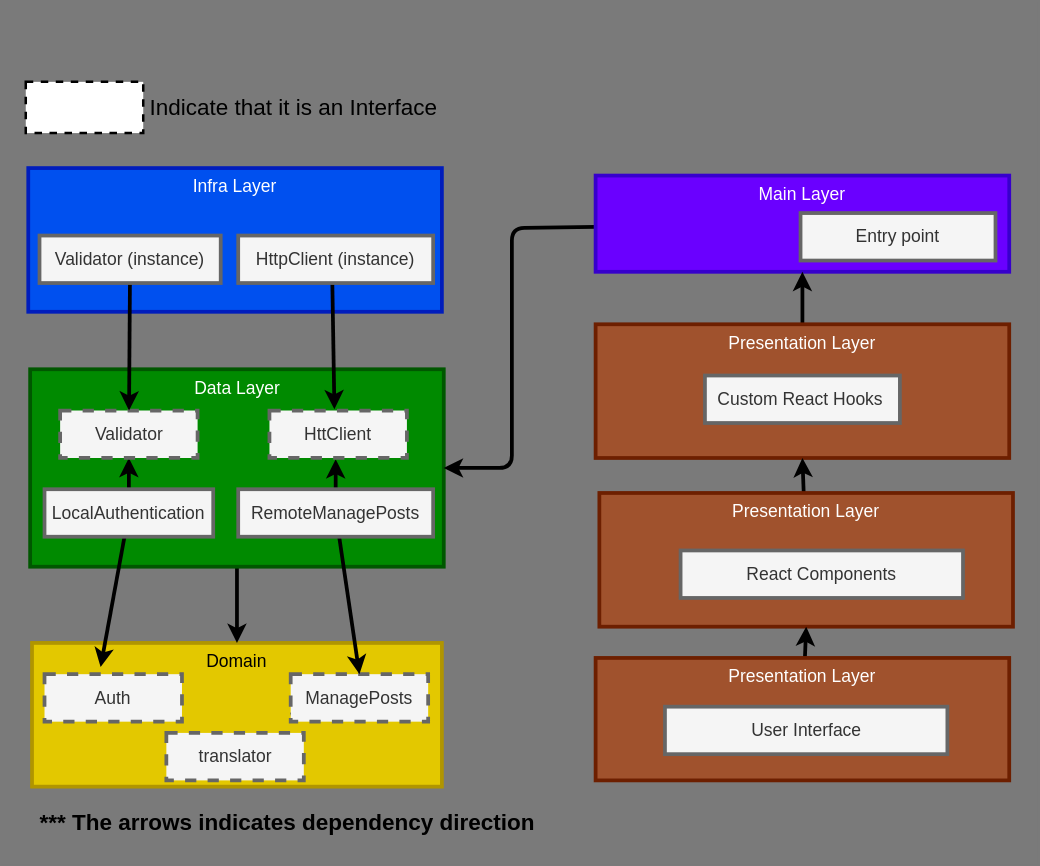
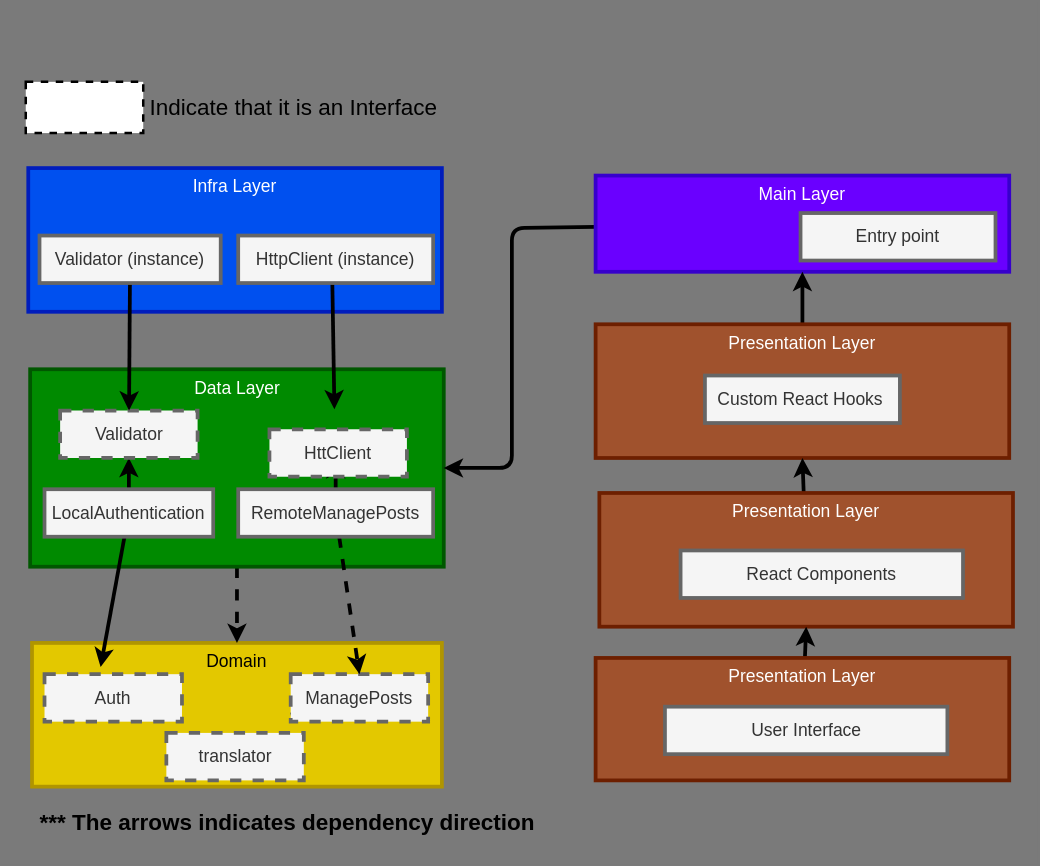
node "HttClient": moved (338, 434) -> (338, 453)
edge "RemoteManagePosts" -> "ManagePosts": style solid -> dashed
edge "Data Layer" -> "Domain": style solid -> dashed
